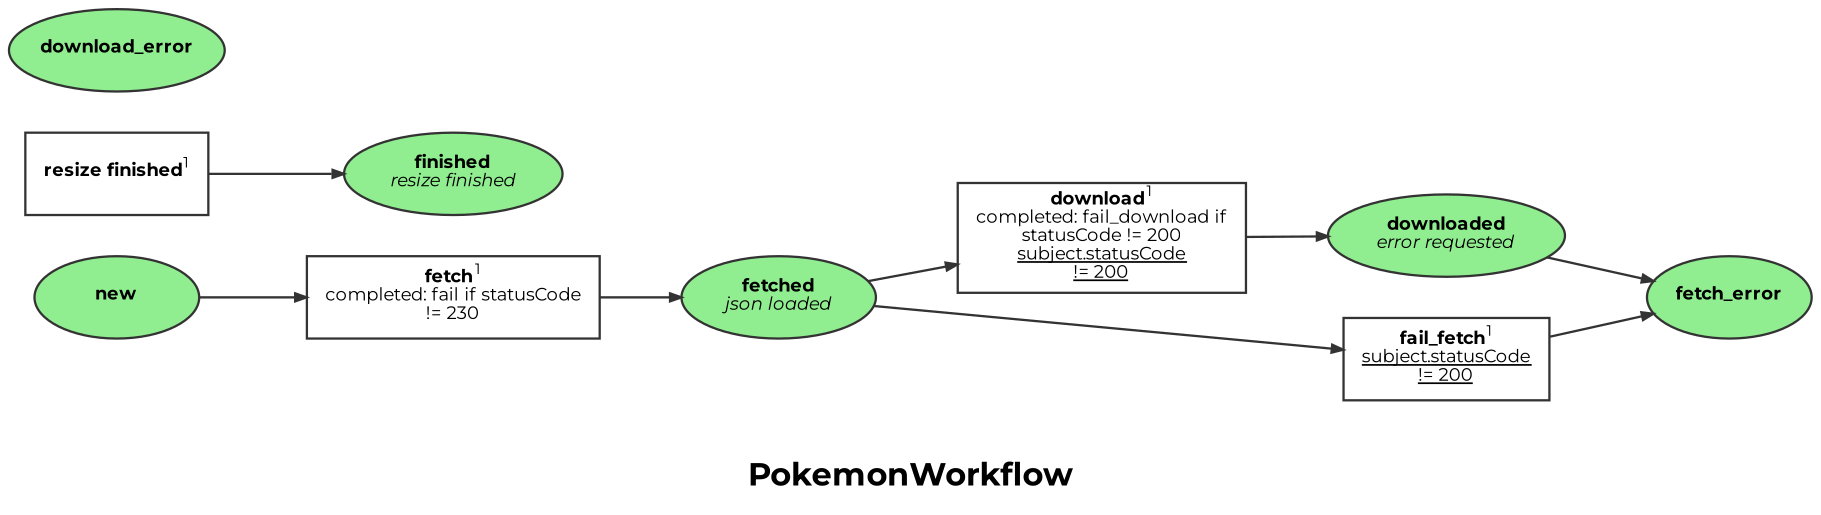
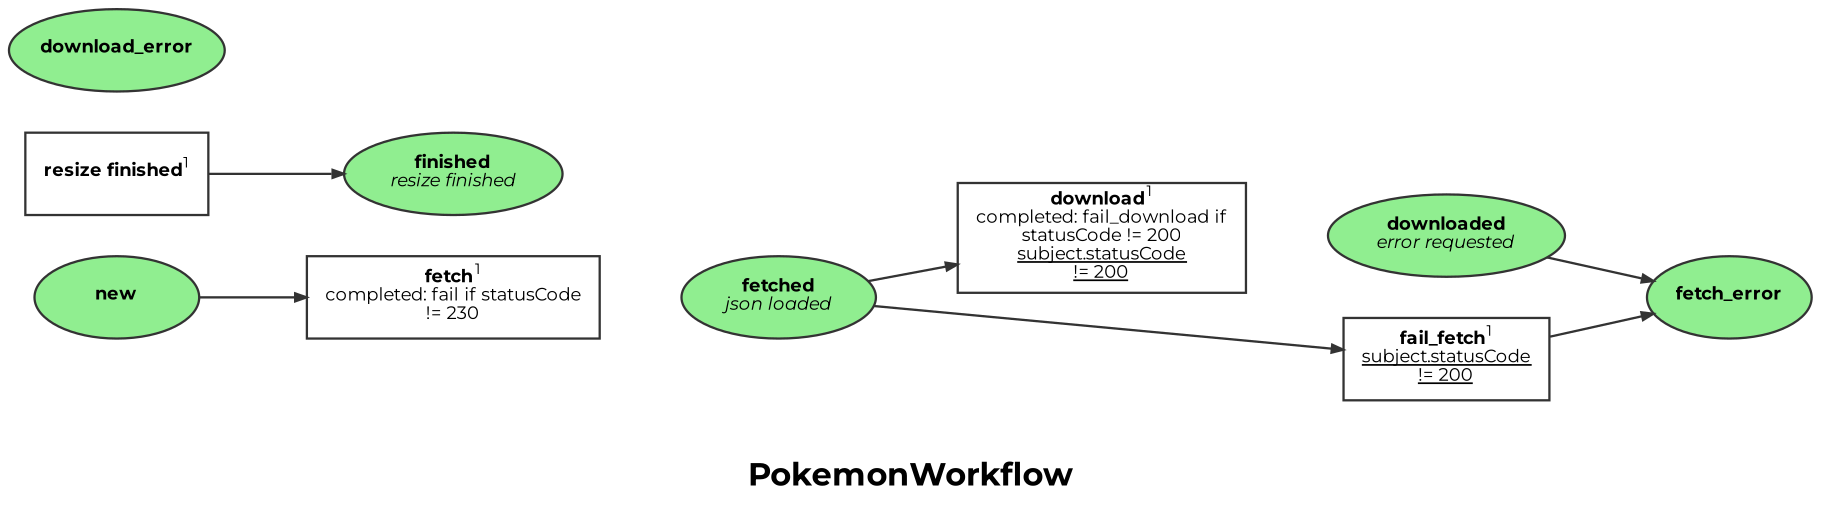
edge "download" -> "downloaded": removed
edge "fetch" -> "fetched": removed
